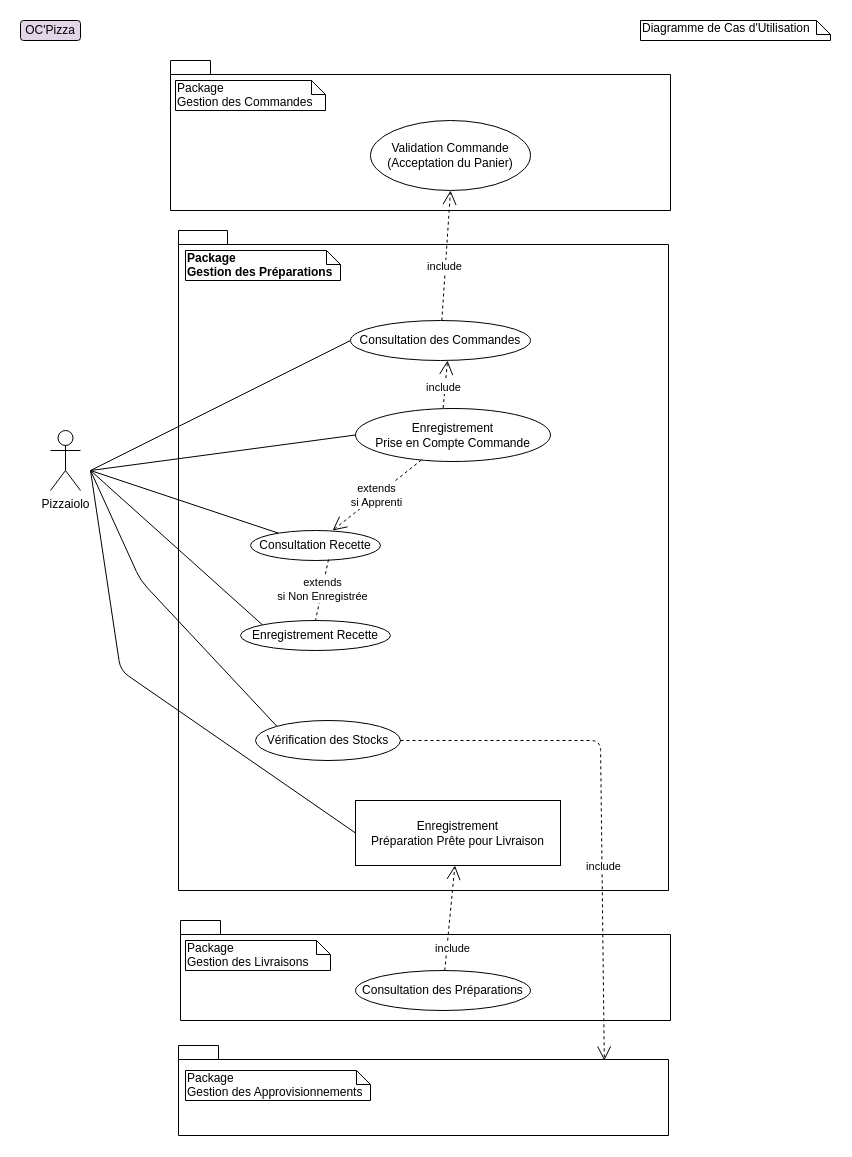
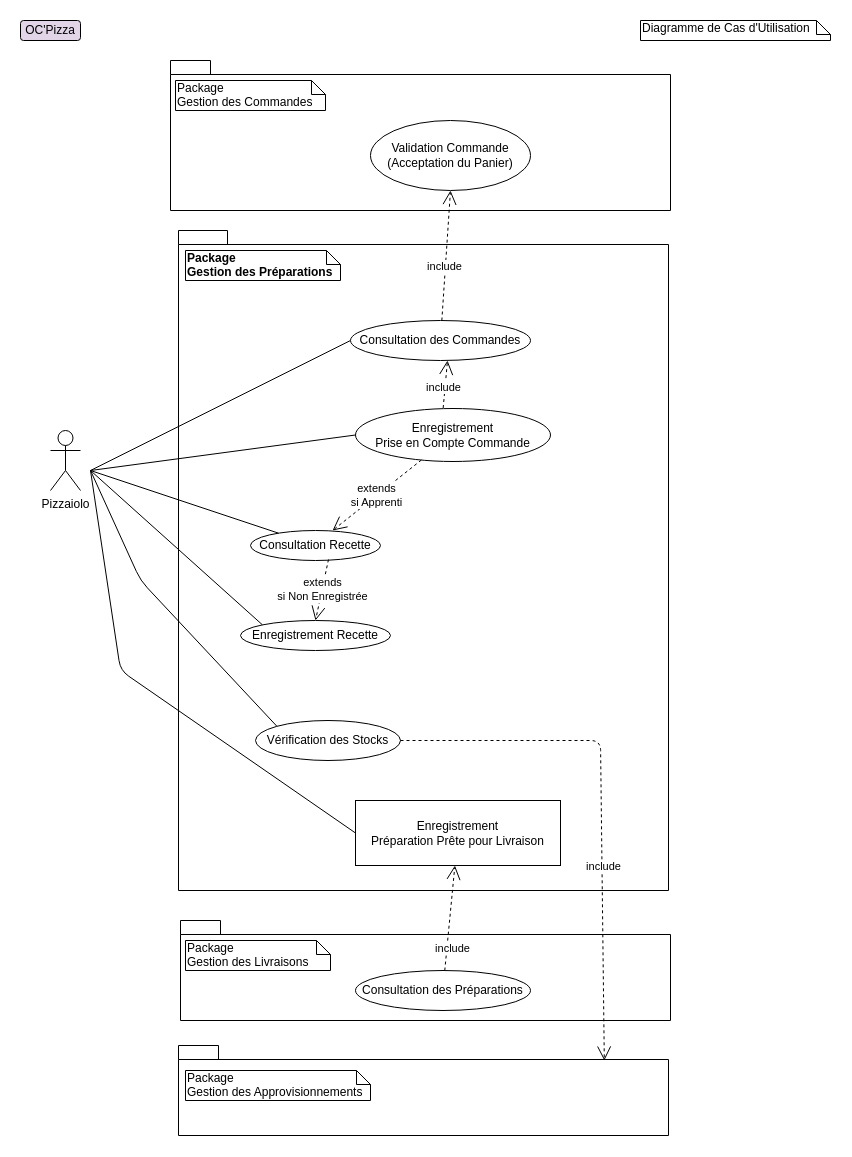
edge "Consultation Recette" -- "Enregistrement Recette": arrowhead none -> open
